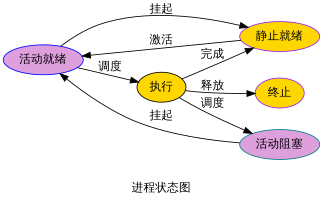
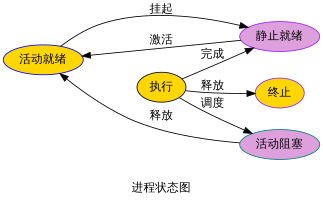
node "静止就绪": fillcolor gold -> plum
node "活动就绪": fillcolor plum -> gold
edge "活动就绪" -> "执行": removed, label "调度"
edge "活动阻塞" -> "活动就绪": label "挂起" -> "释放"
